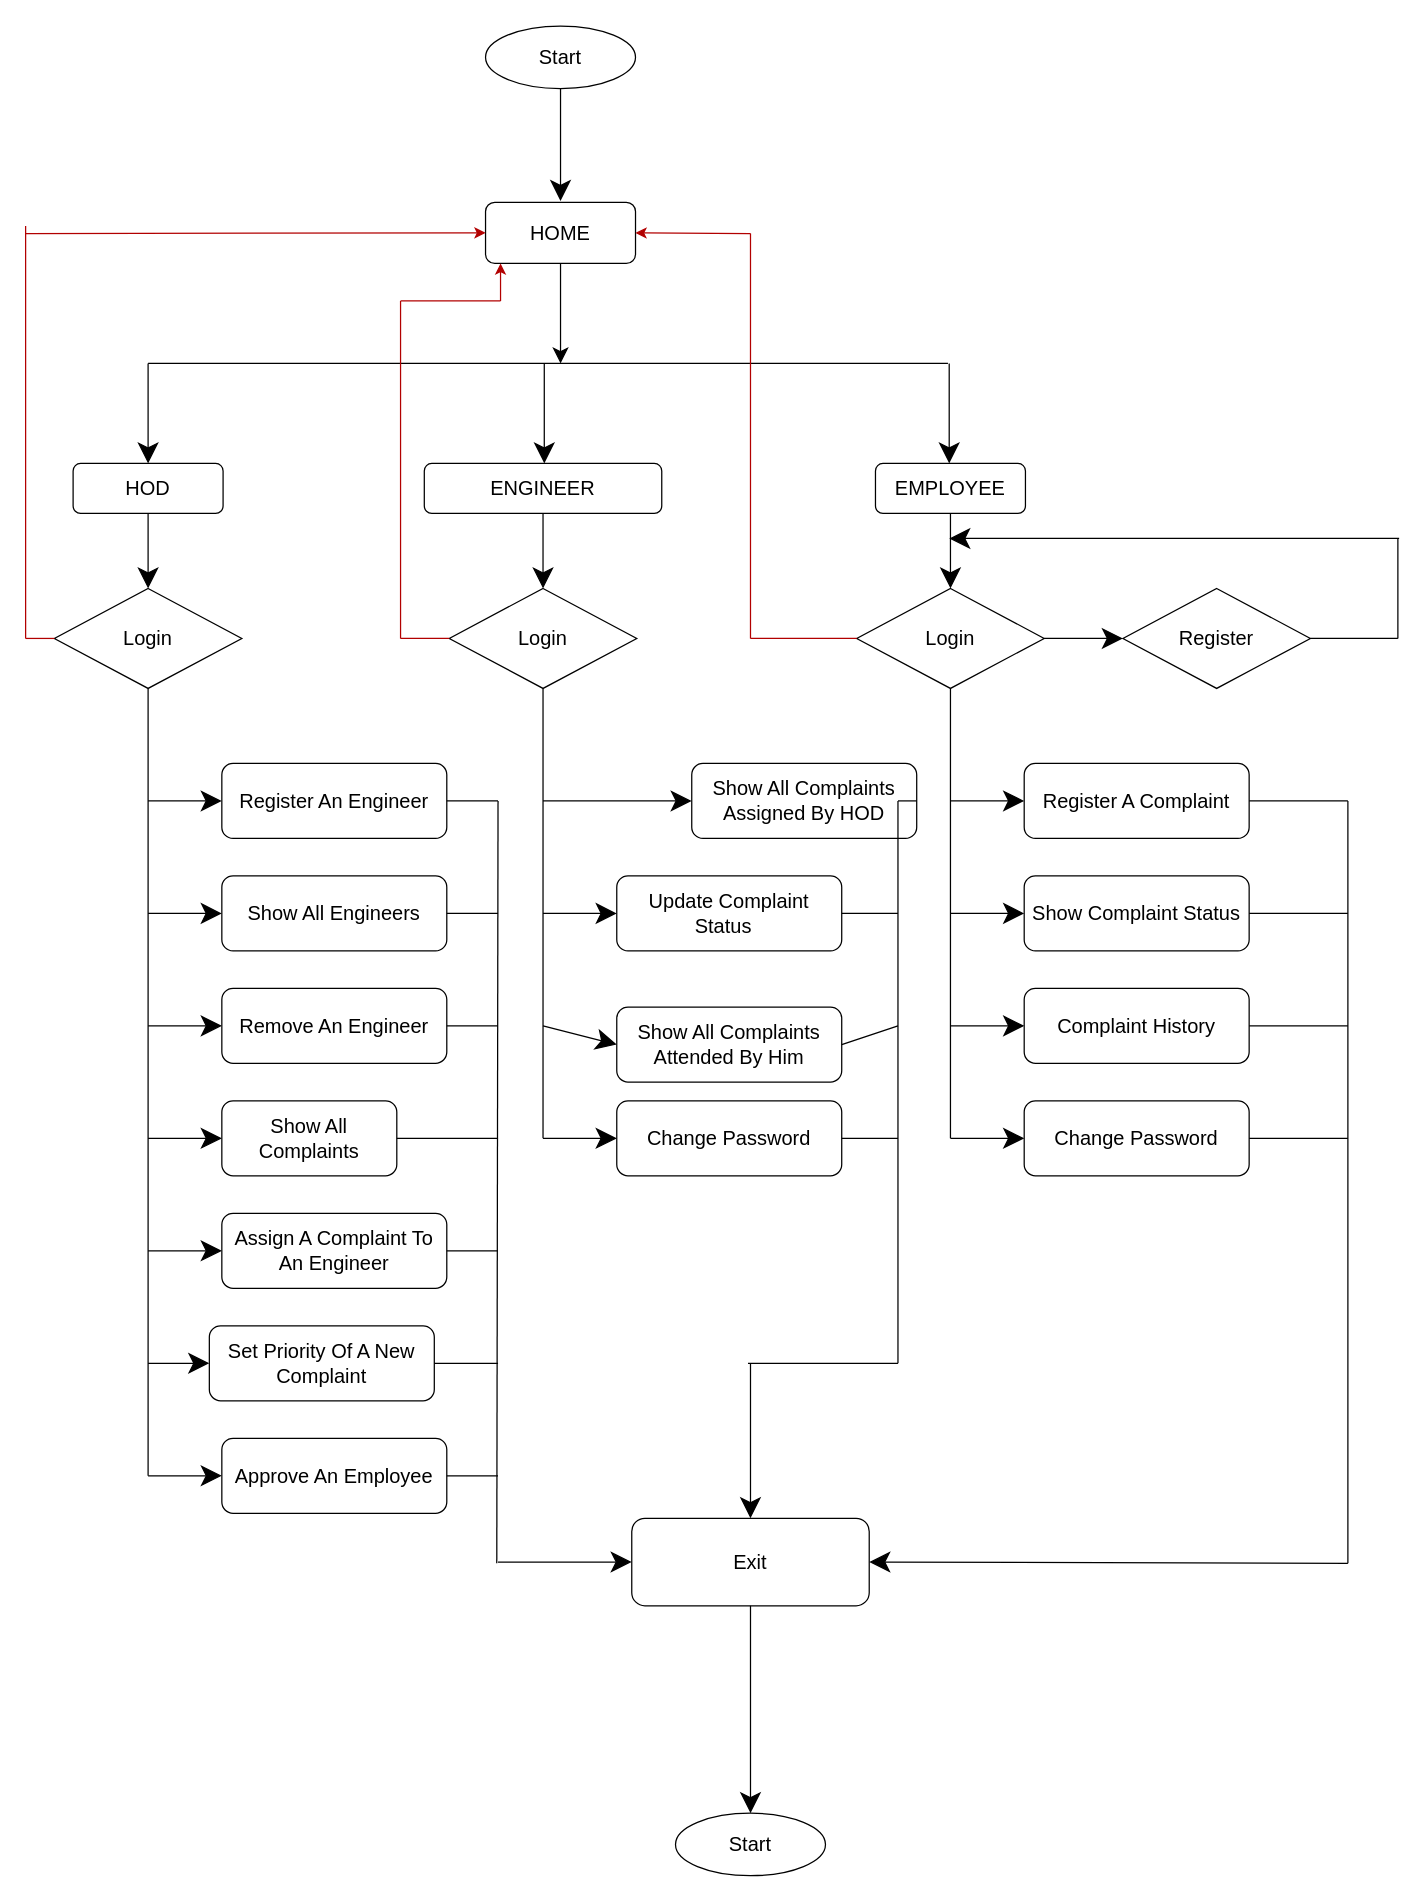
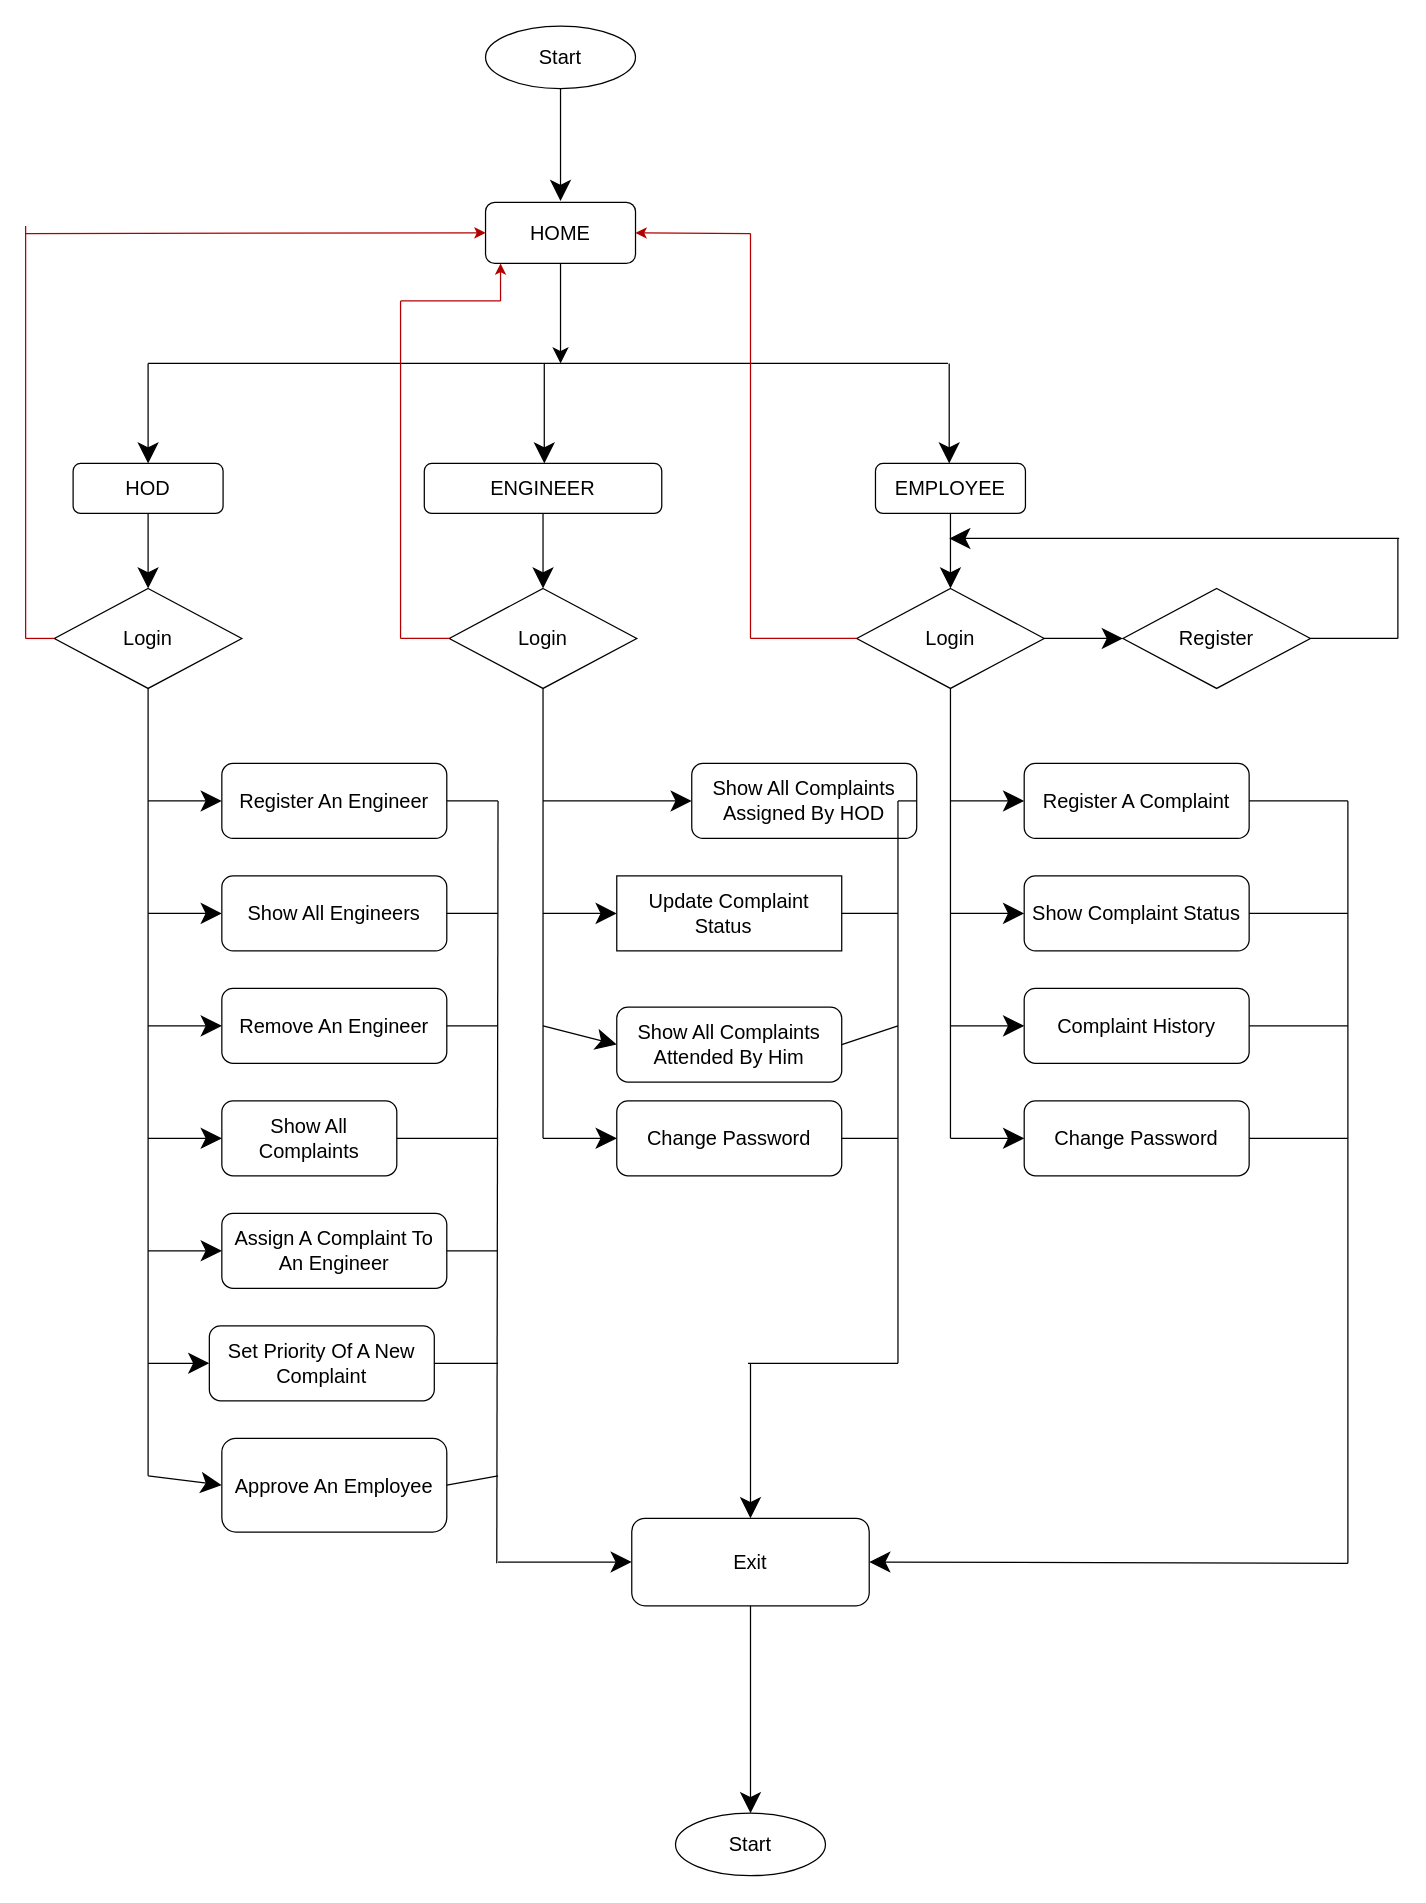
node "Update Complaint Status": shape rounded rectangle -> rectangle
node "Approve An Employee": size 225x75 -> 225x94
